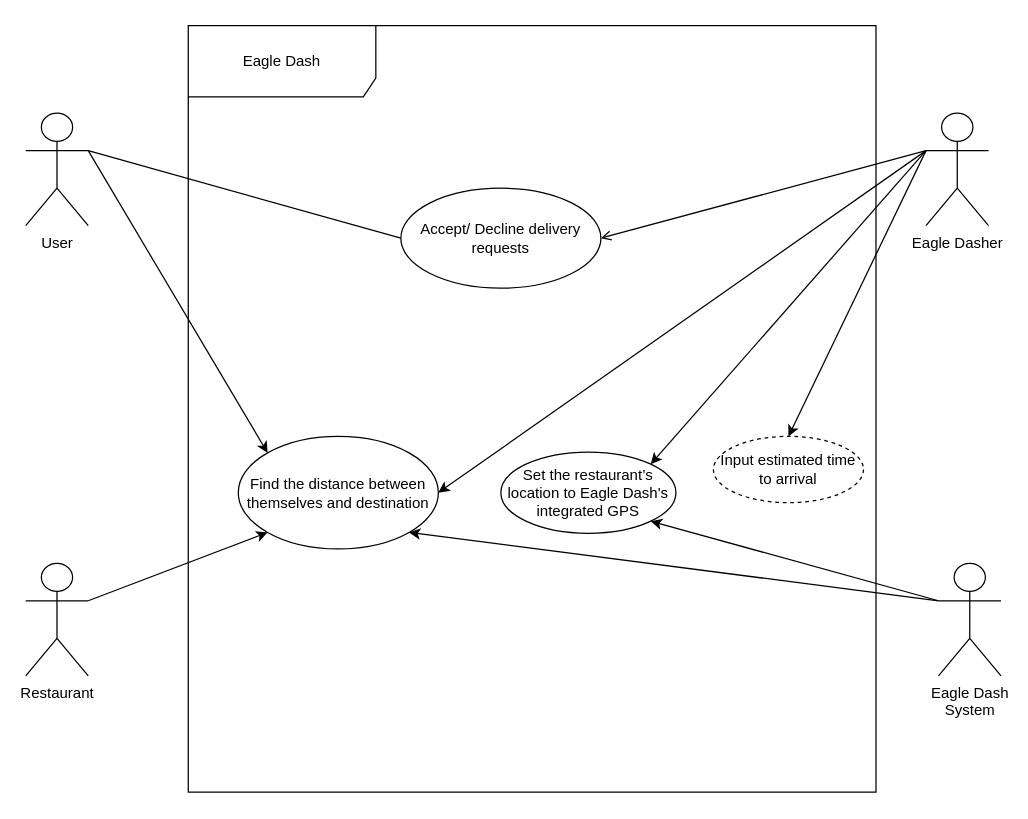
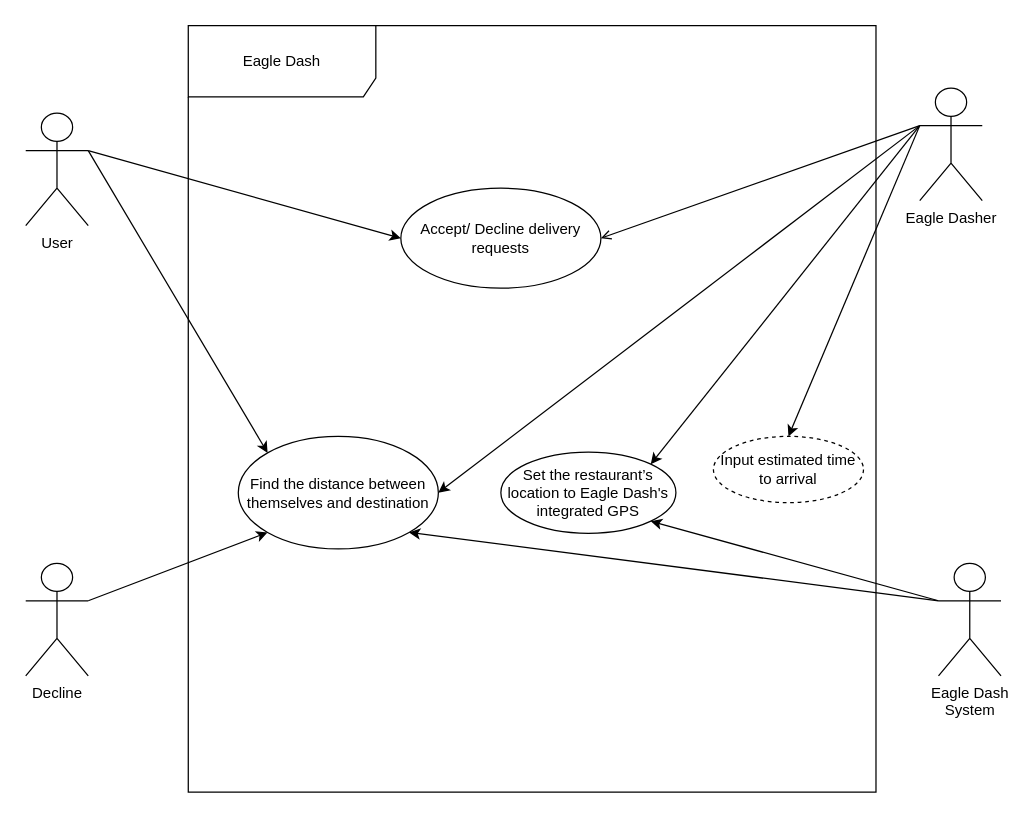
node "Eagle Dasher": moved (957, 169) -> (951, 144)
edge "User" -- "Accept/ Decline delivery requests": arrowhead none -> classic
node "Restaurant": label "Restaurant" -> "Decline"
